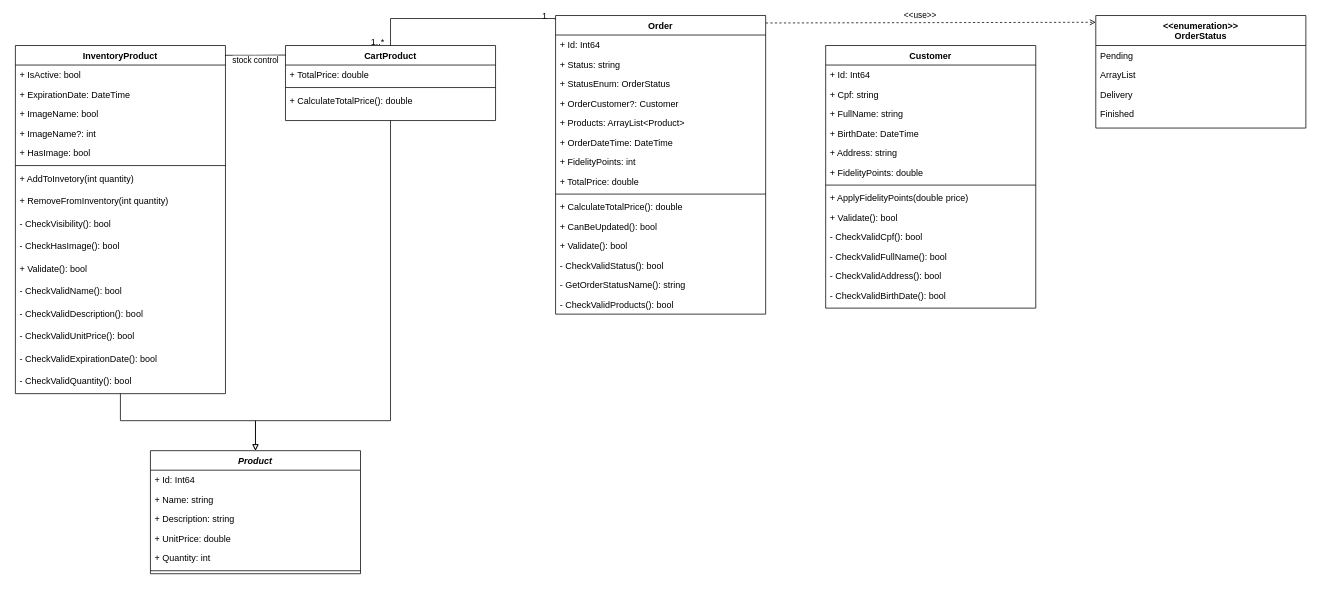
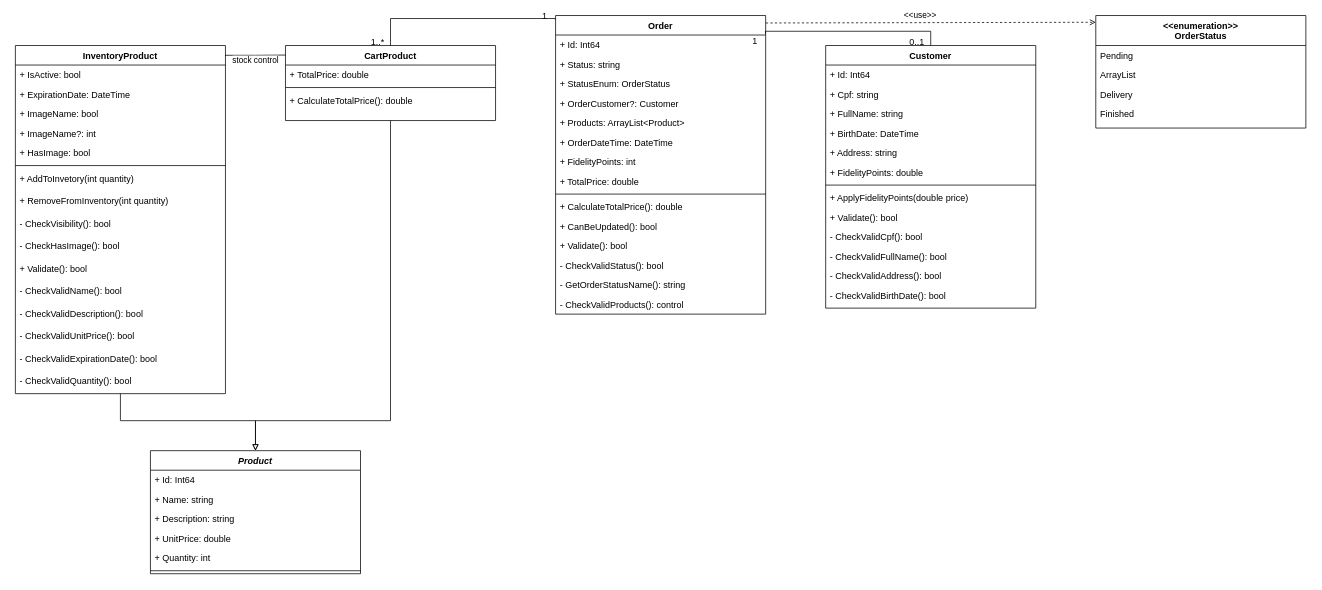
edge "Order" -- "Customer": added, labels "1", "0..1"
node "- CheckValidProducts(): bool": label "- CheckValidProducts(): bool" -> "- CheckValidProducts(): control"
